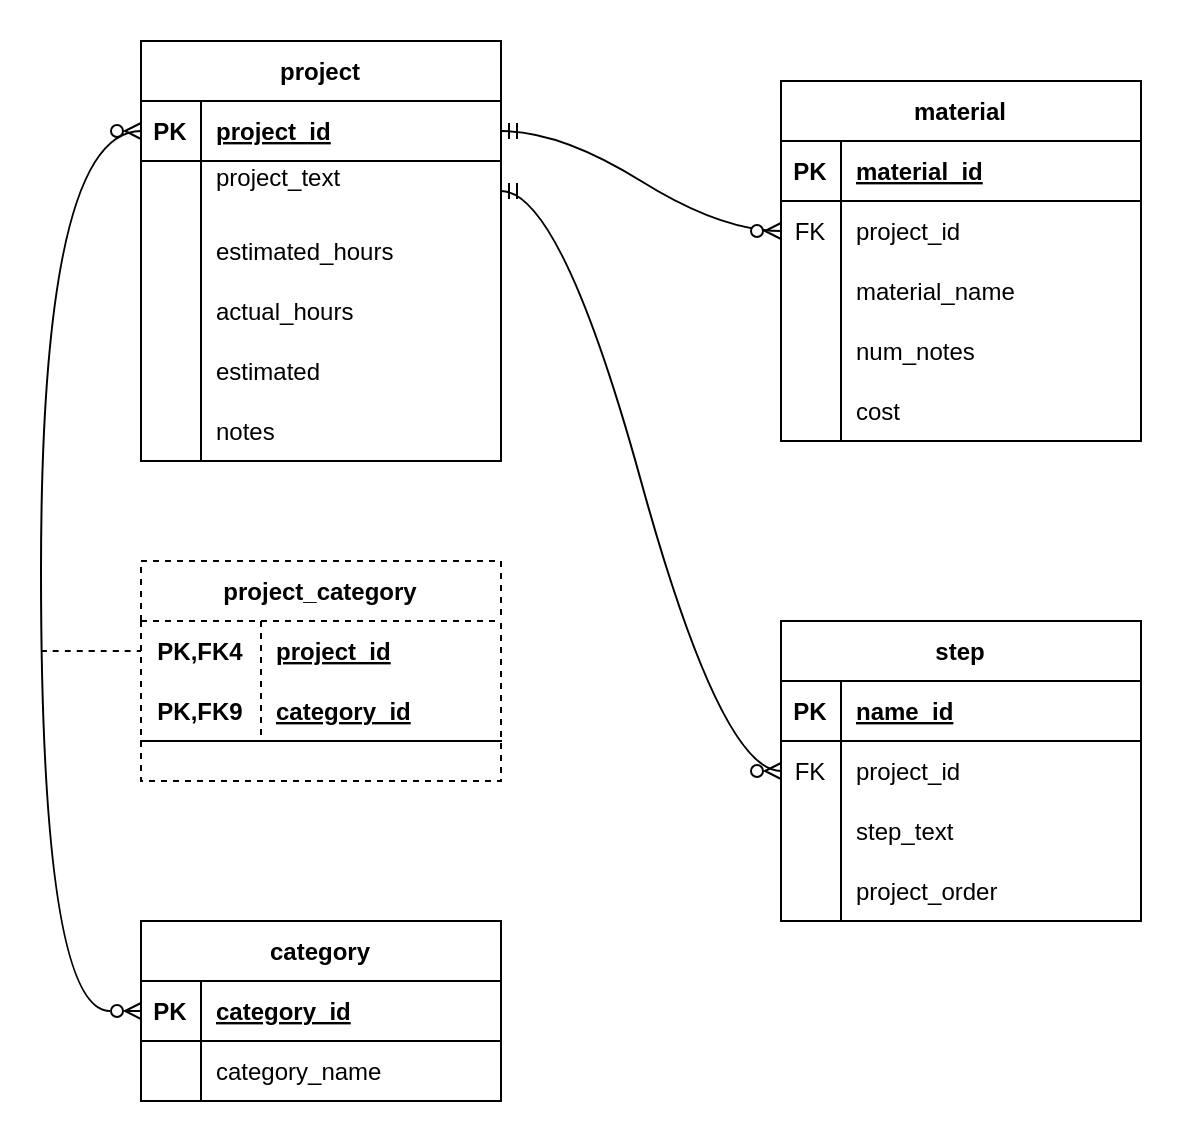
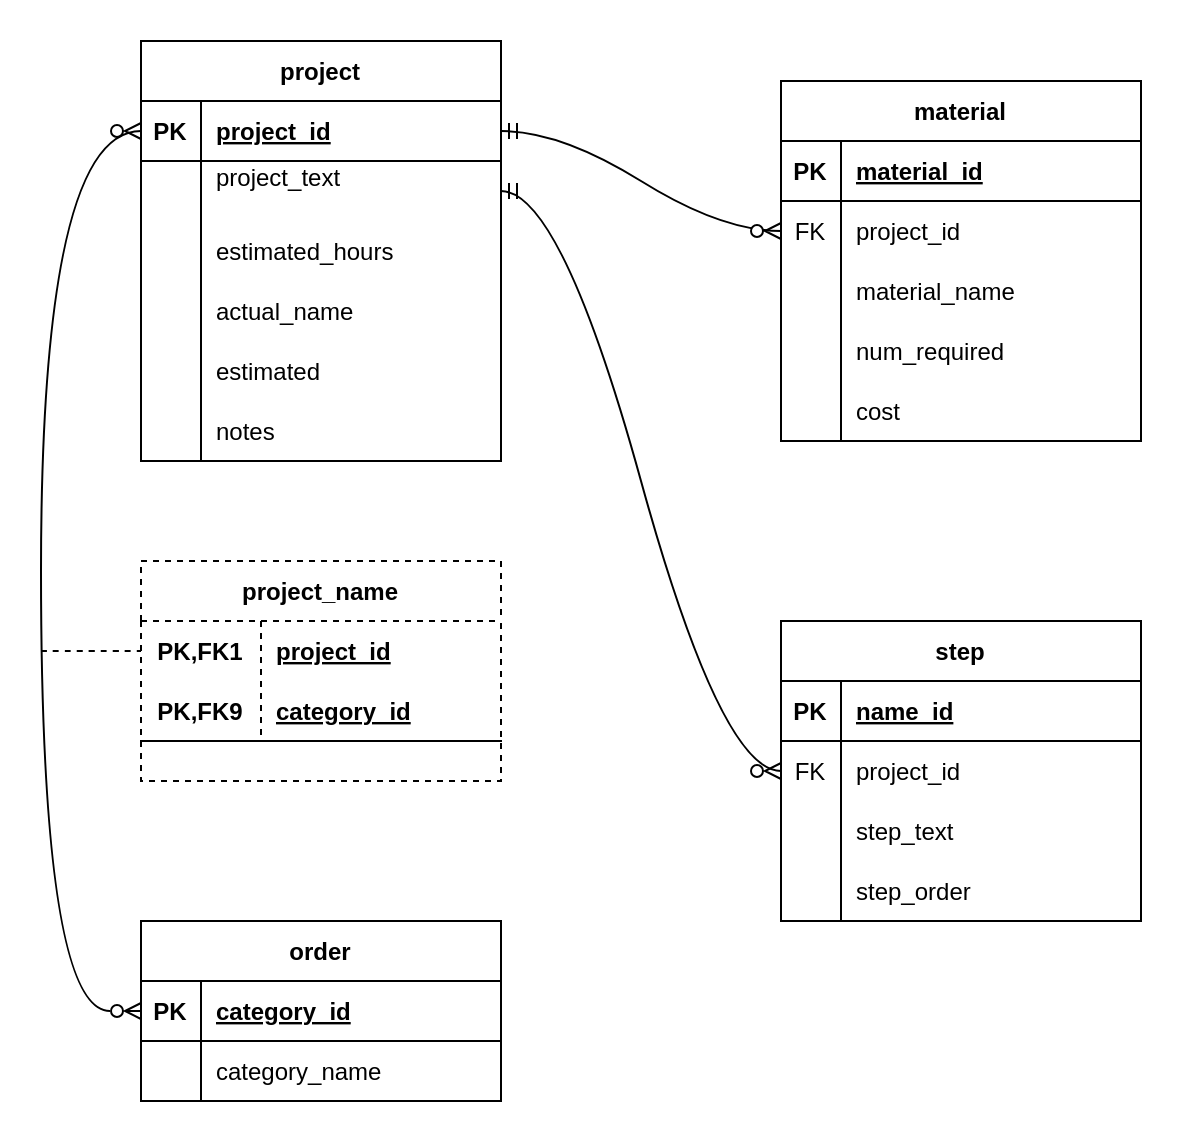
node "actual_hours": label "actual_hours" -> "actual_name"
node "num_notes": label "num_notes" -> "num_required"
node "project_category": label "project_category" -> "project_name"
node "PK,FK4": label "PK,FK4" -> "PK,FK1"
node "project_order": label "project_order" -> "step_order"
node "category": label "category" -> "order"
